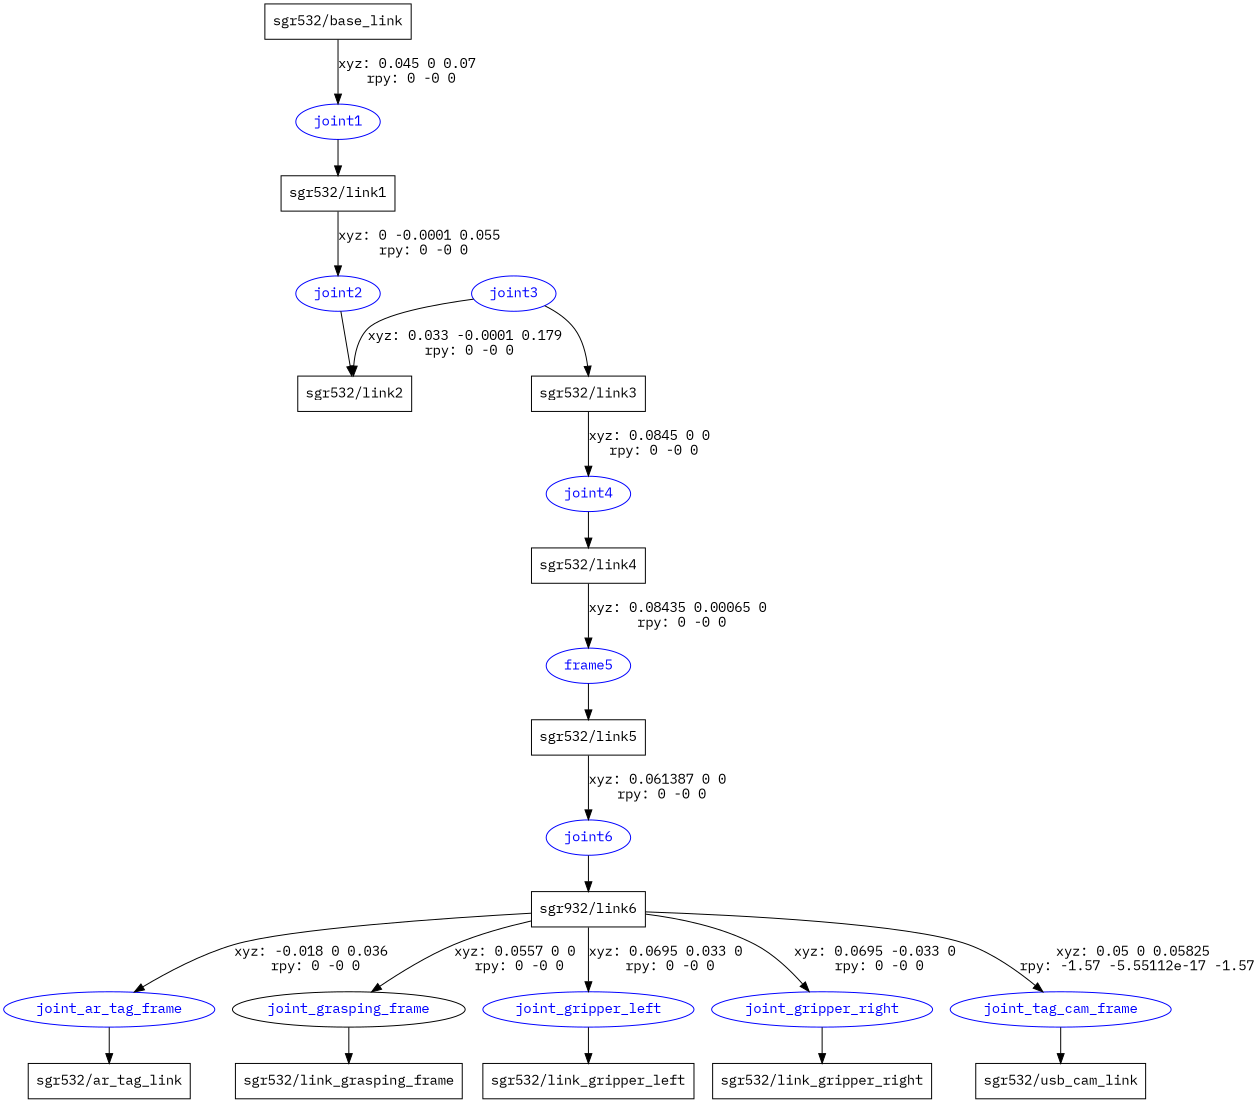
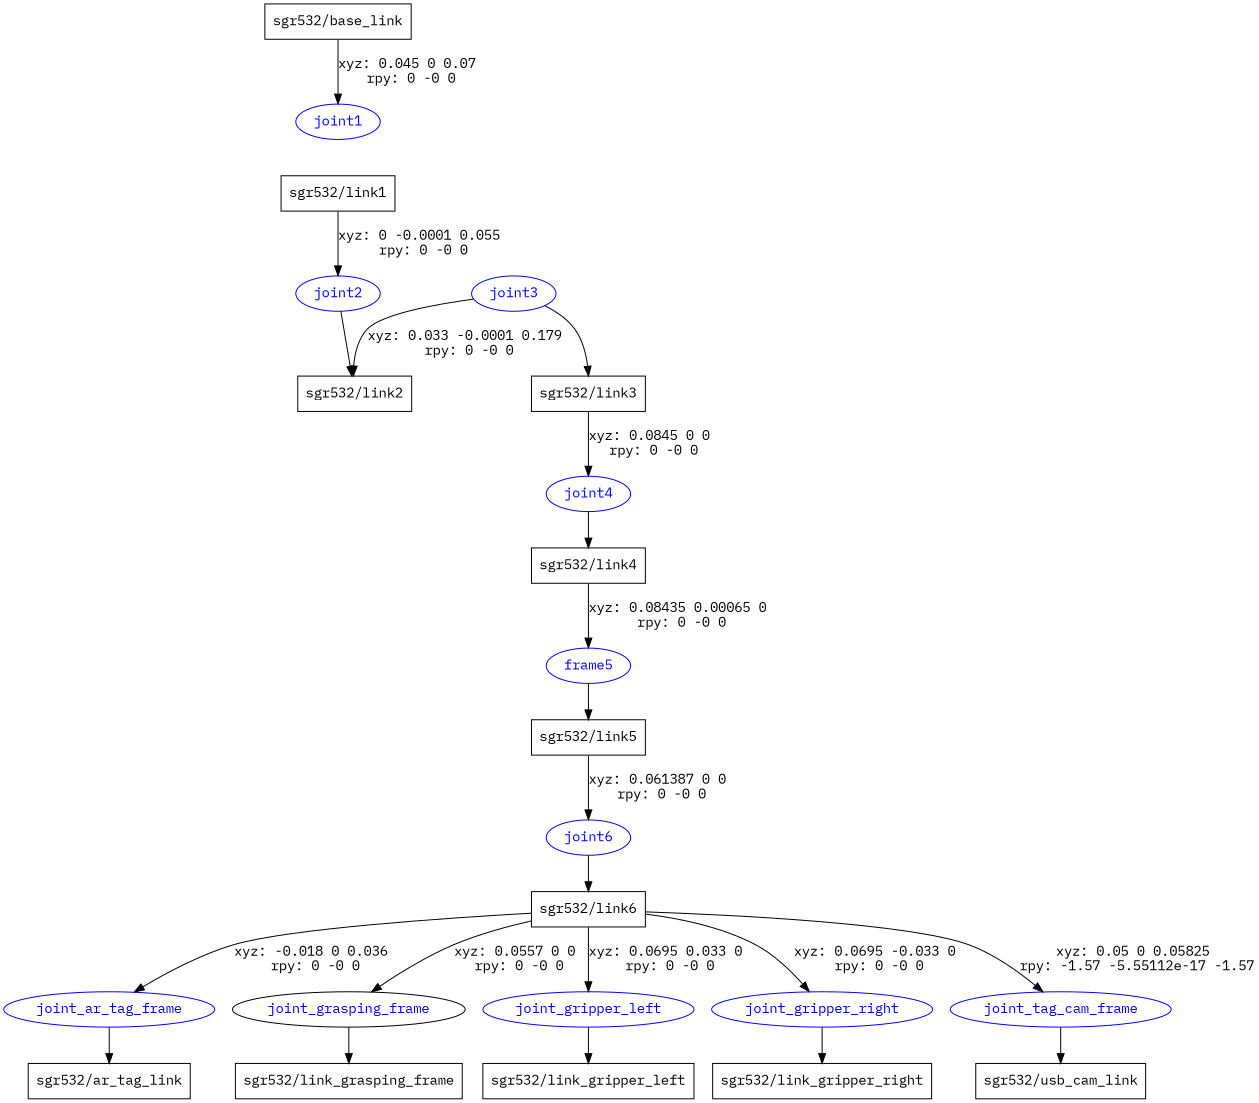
edge "joint1" -> "sgr532/link1": removed
node "sgr932/link6": label "sgr932/link6" -> "sgr532/link6"
